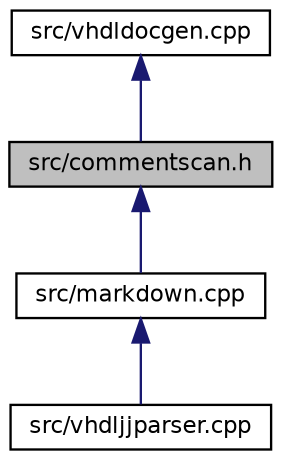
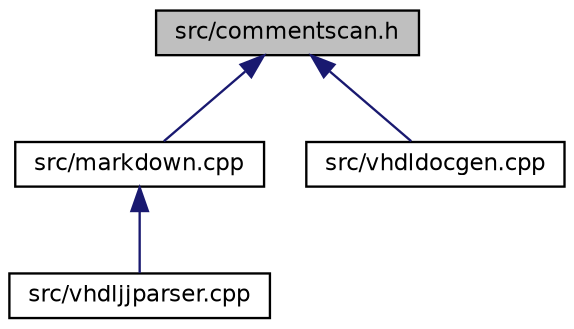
edge "src/commentscan.h" -> "src/vhdldocgen.cpp": reversed
